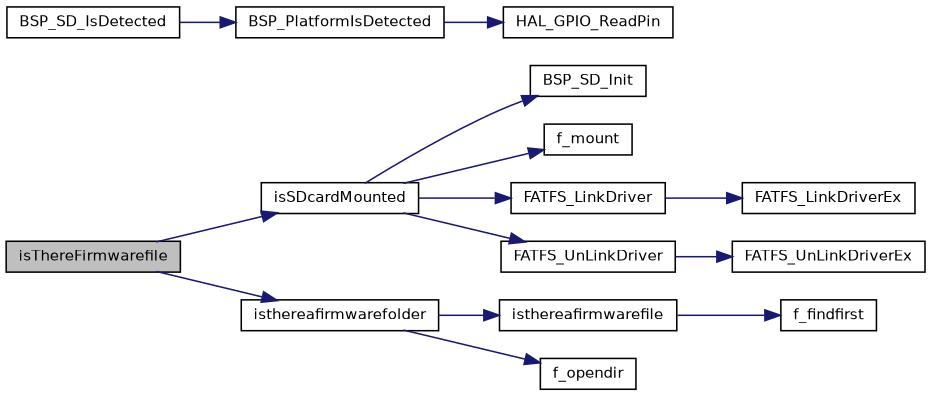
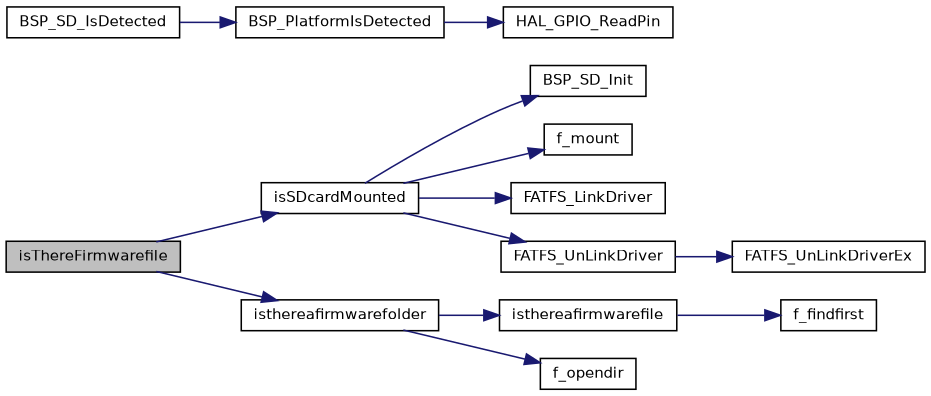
node "FATFS_LinkDriverEx": removed
